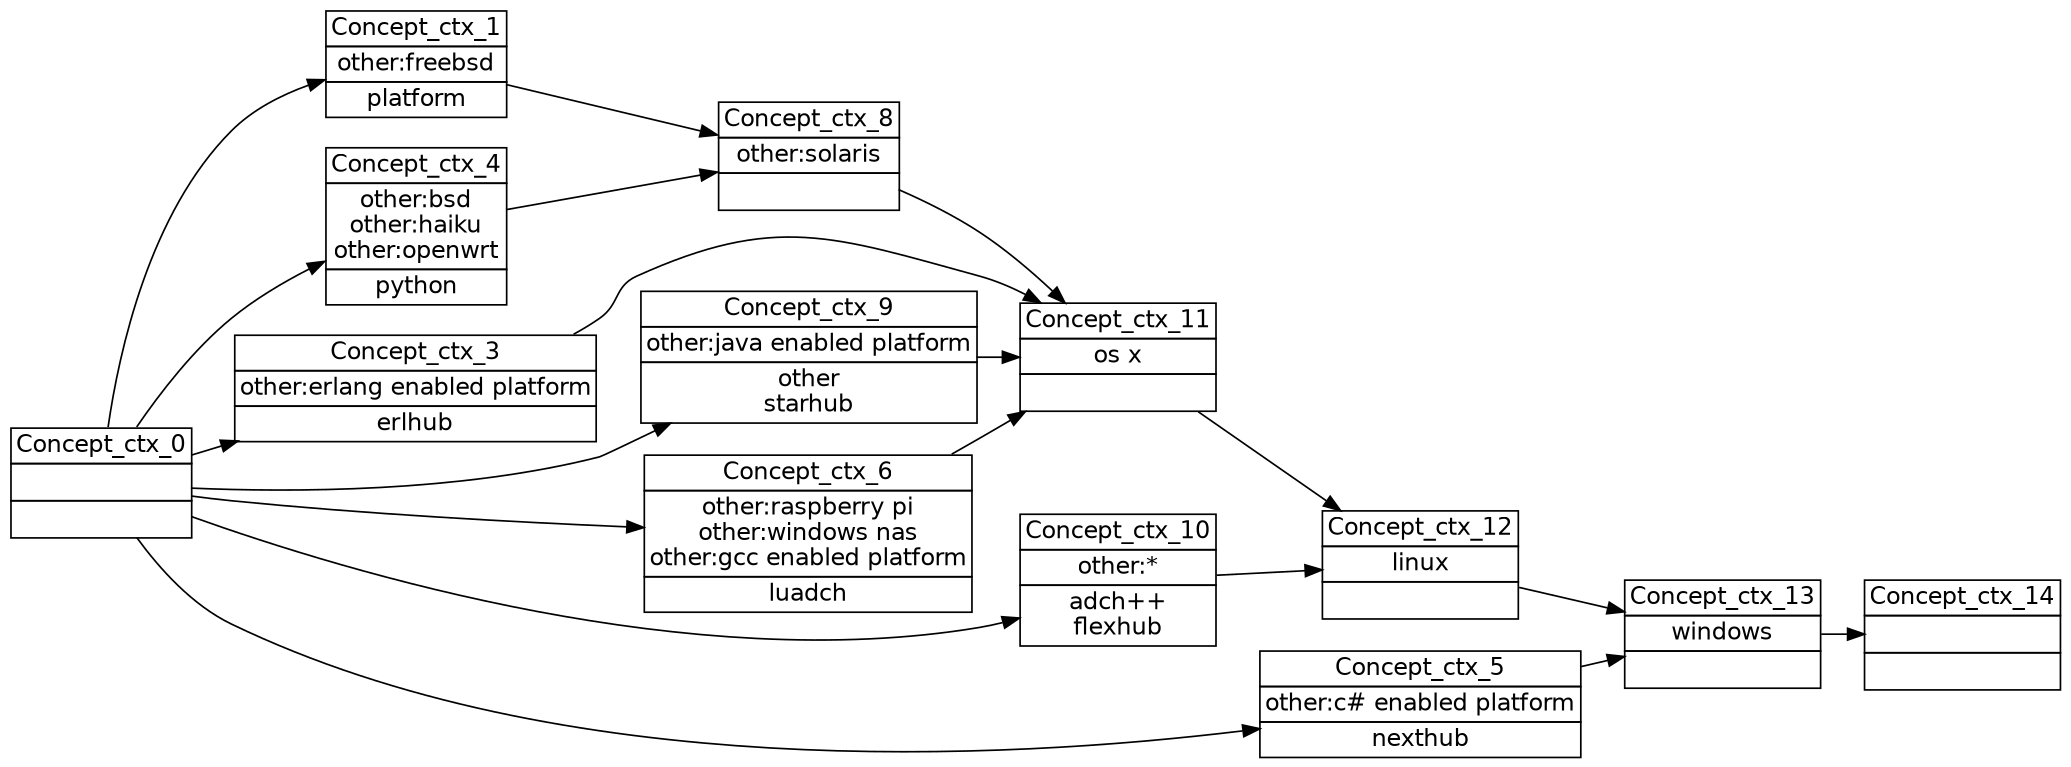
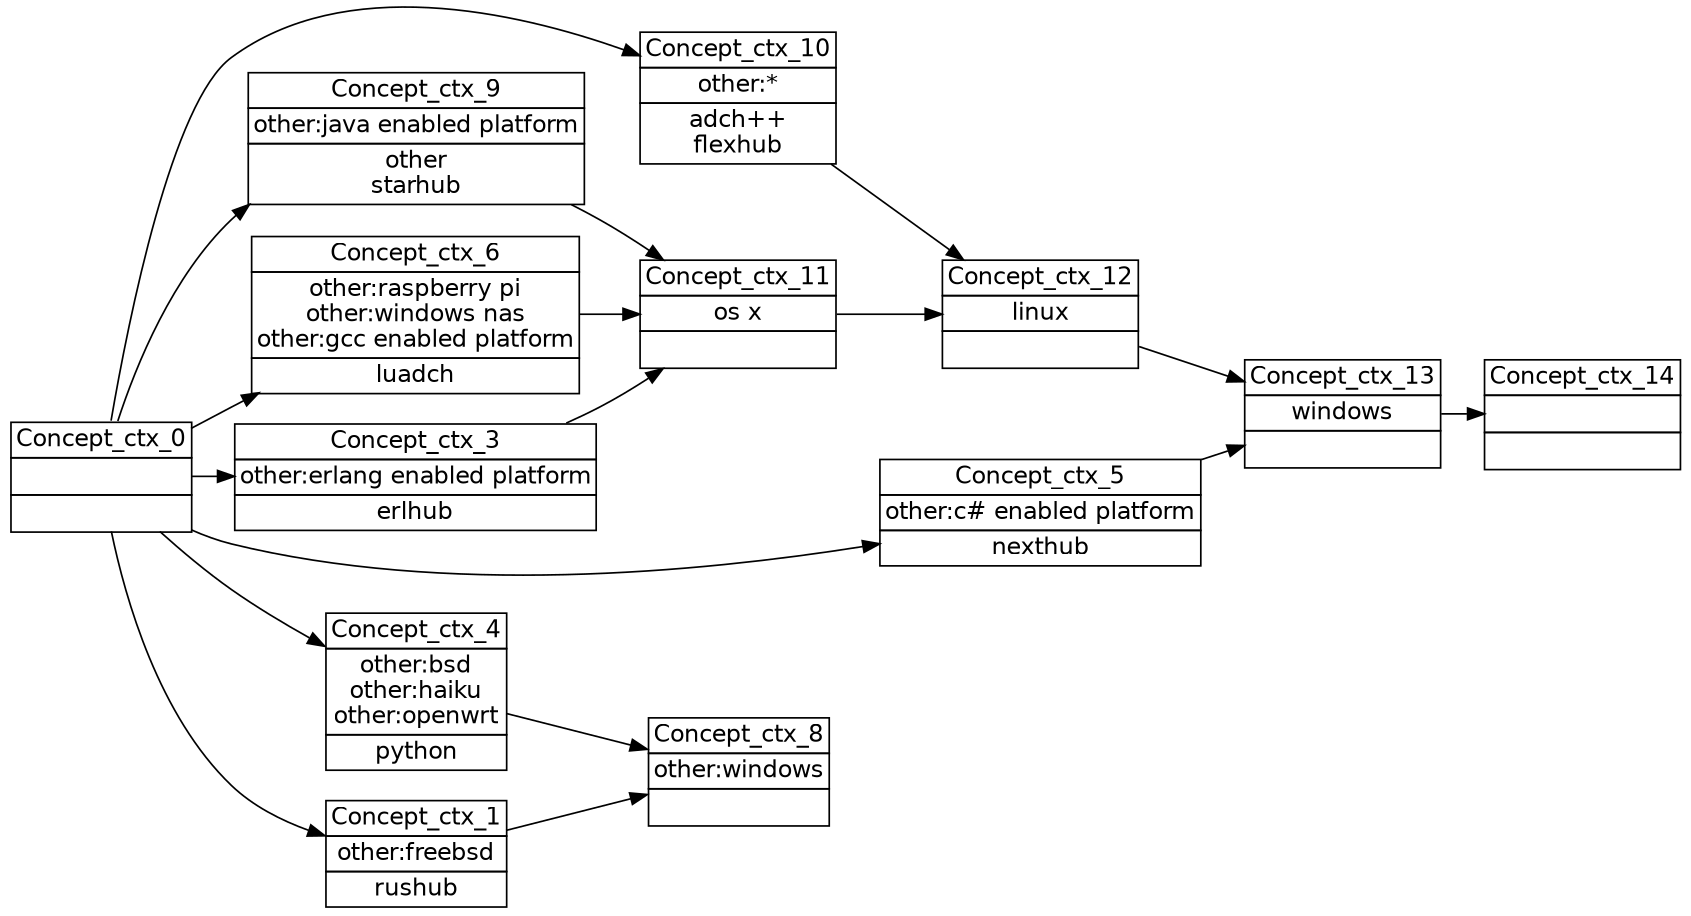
node "Concept_ctx_1": text "platform" -> "rushub"
node "Concept_ctx_8": text "other:solaris" -> "other:windows"
edge "Concept_ctx_8" -> "Concept_ctx_11": removed
